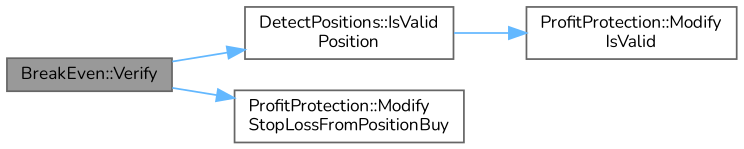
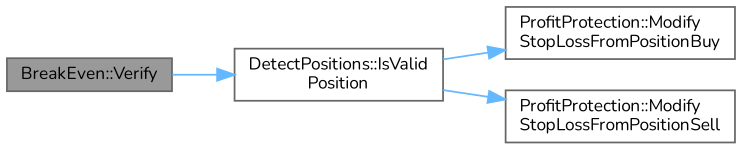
node "ProfitProtection::Modify IsValid": label "ProfitProtection::Modify IsValid" -> "ProfitProtection::Modify StopLossFromPositionSell"
edge "BreakEven::Verify" -> "ProfitProtection::Modify StopLossFromPositionBuy": now "DetectPositions::IsValid Position" -> "ProfitProtection::Modify StopLossFromPositionBuy"
